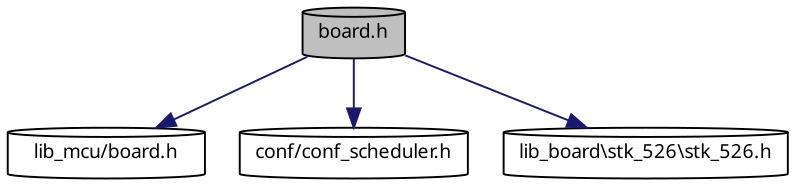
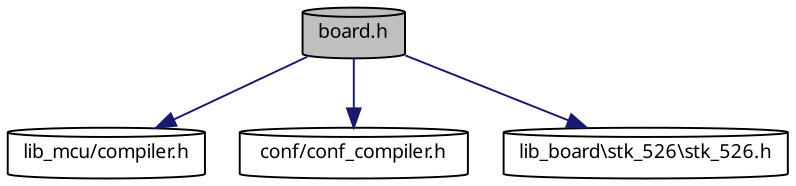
node "lib_mcu/board.h": label "lib_mcu/board.h" -> "lib_mcu/compiler.h"
node "conf/conf_scheduler.h": label "conf/conf_scheduler.h" -> "conf/conf_compiler.h"
